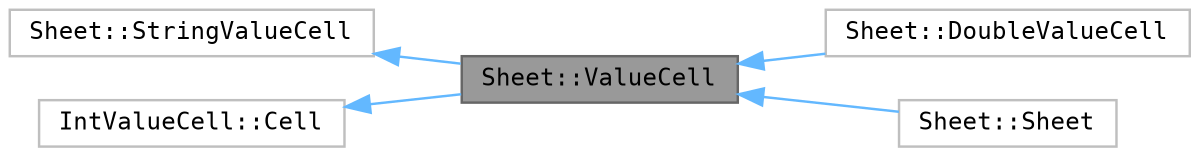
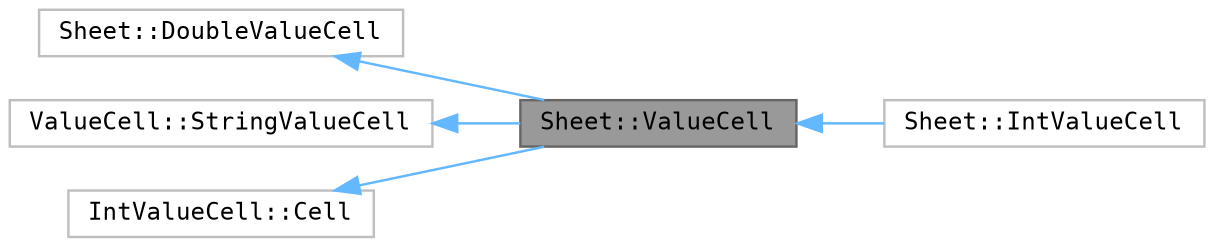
node "Sheet::StringValueCell": label "Sheet::StringValueCell" -> "ValueCell::StringValueCell"
edge "Sheet::DoubleValueCell" -> "Sheet::ValueCell": reversed
node "Sheet::Sheet": label "Sheet::Sheet" -> "Sheet::IntValueCell"
